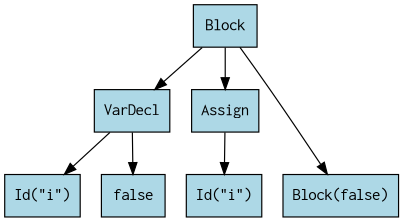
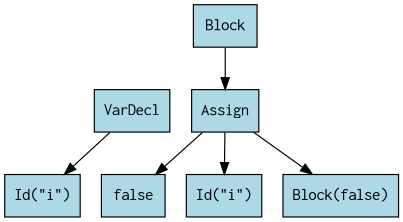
edge "Block" -> "VarDecl": removed
edge "Block" -> "Block(false)": now "Assign" -> "Block(false)"
edge "VarDecl" -> "false": now "Assign" -> "false"
